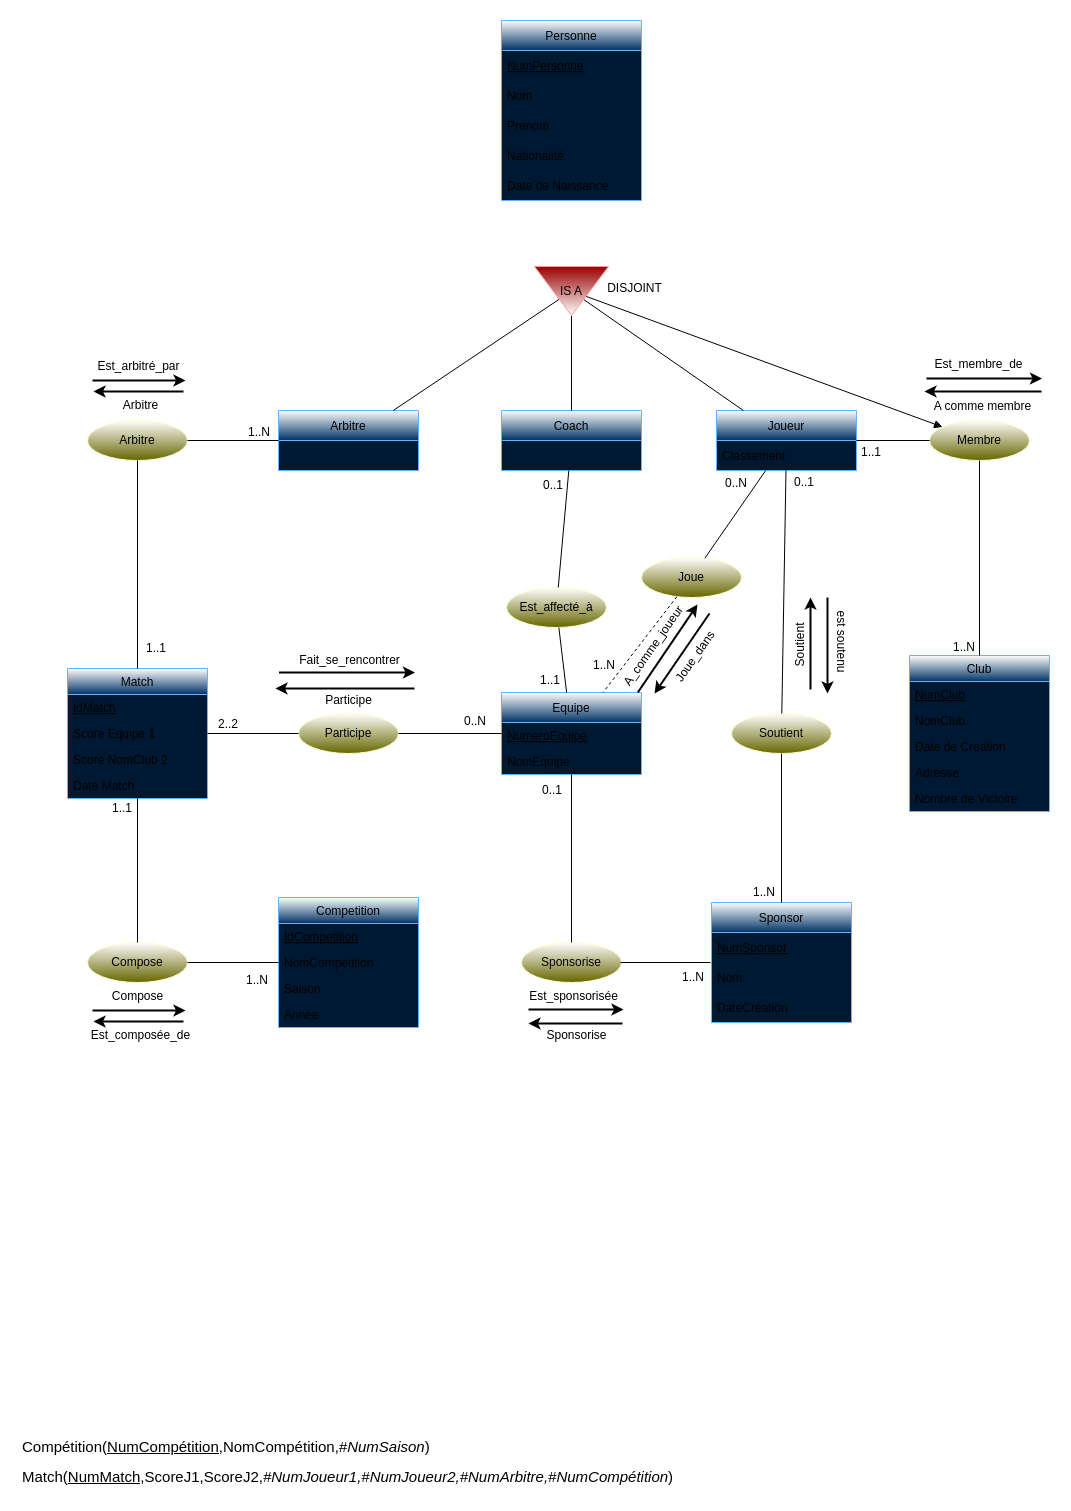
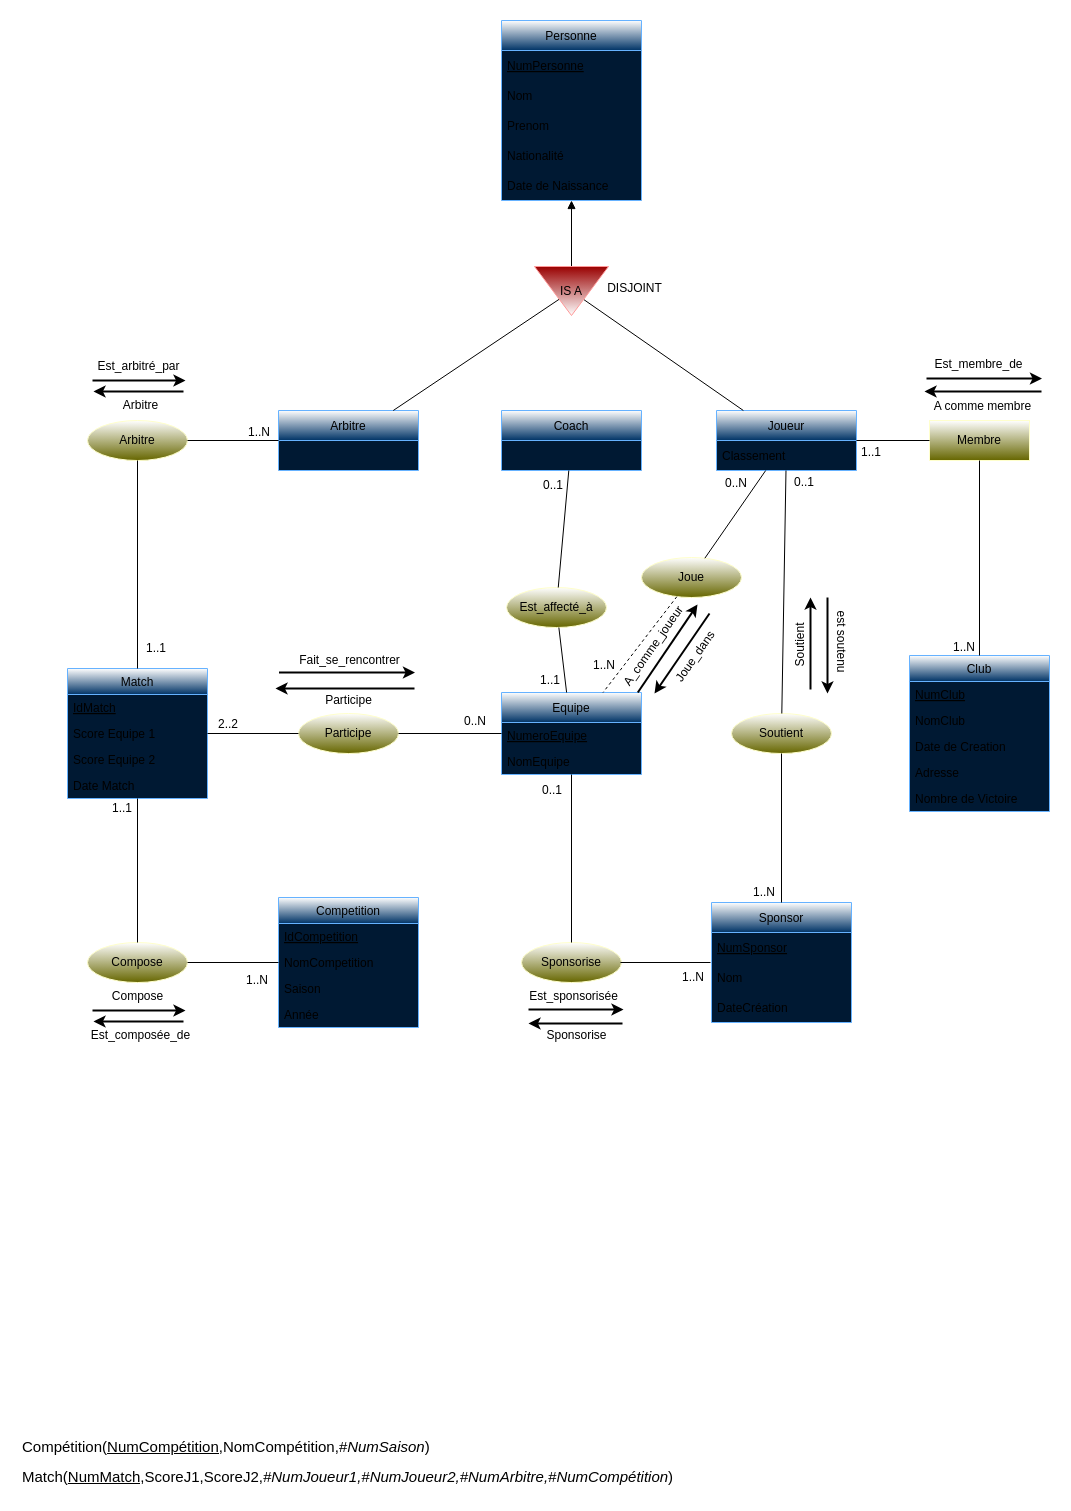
edge "IS A" -> "Membre": now "IS A" -> "Date de Naissance"
edge "IS A" -- "Coach": removed
node "Membre": shape ellipse -> rectangle
node "Score NomClub 2": label "Score NomClub 2" -> "Score Equipe 2"
